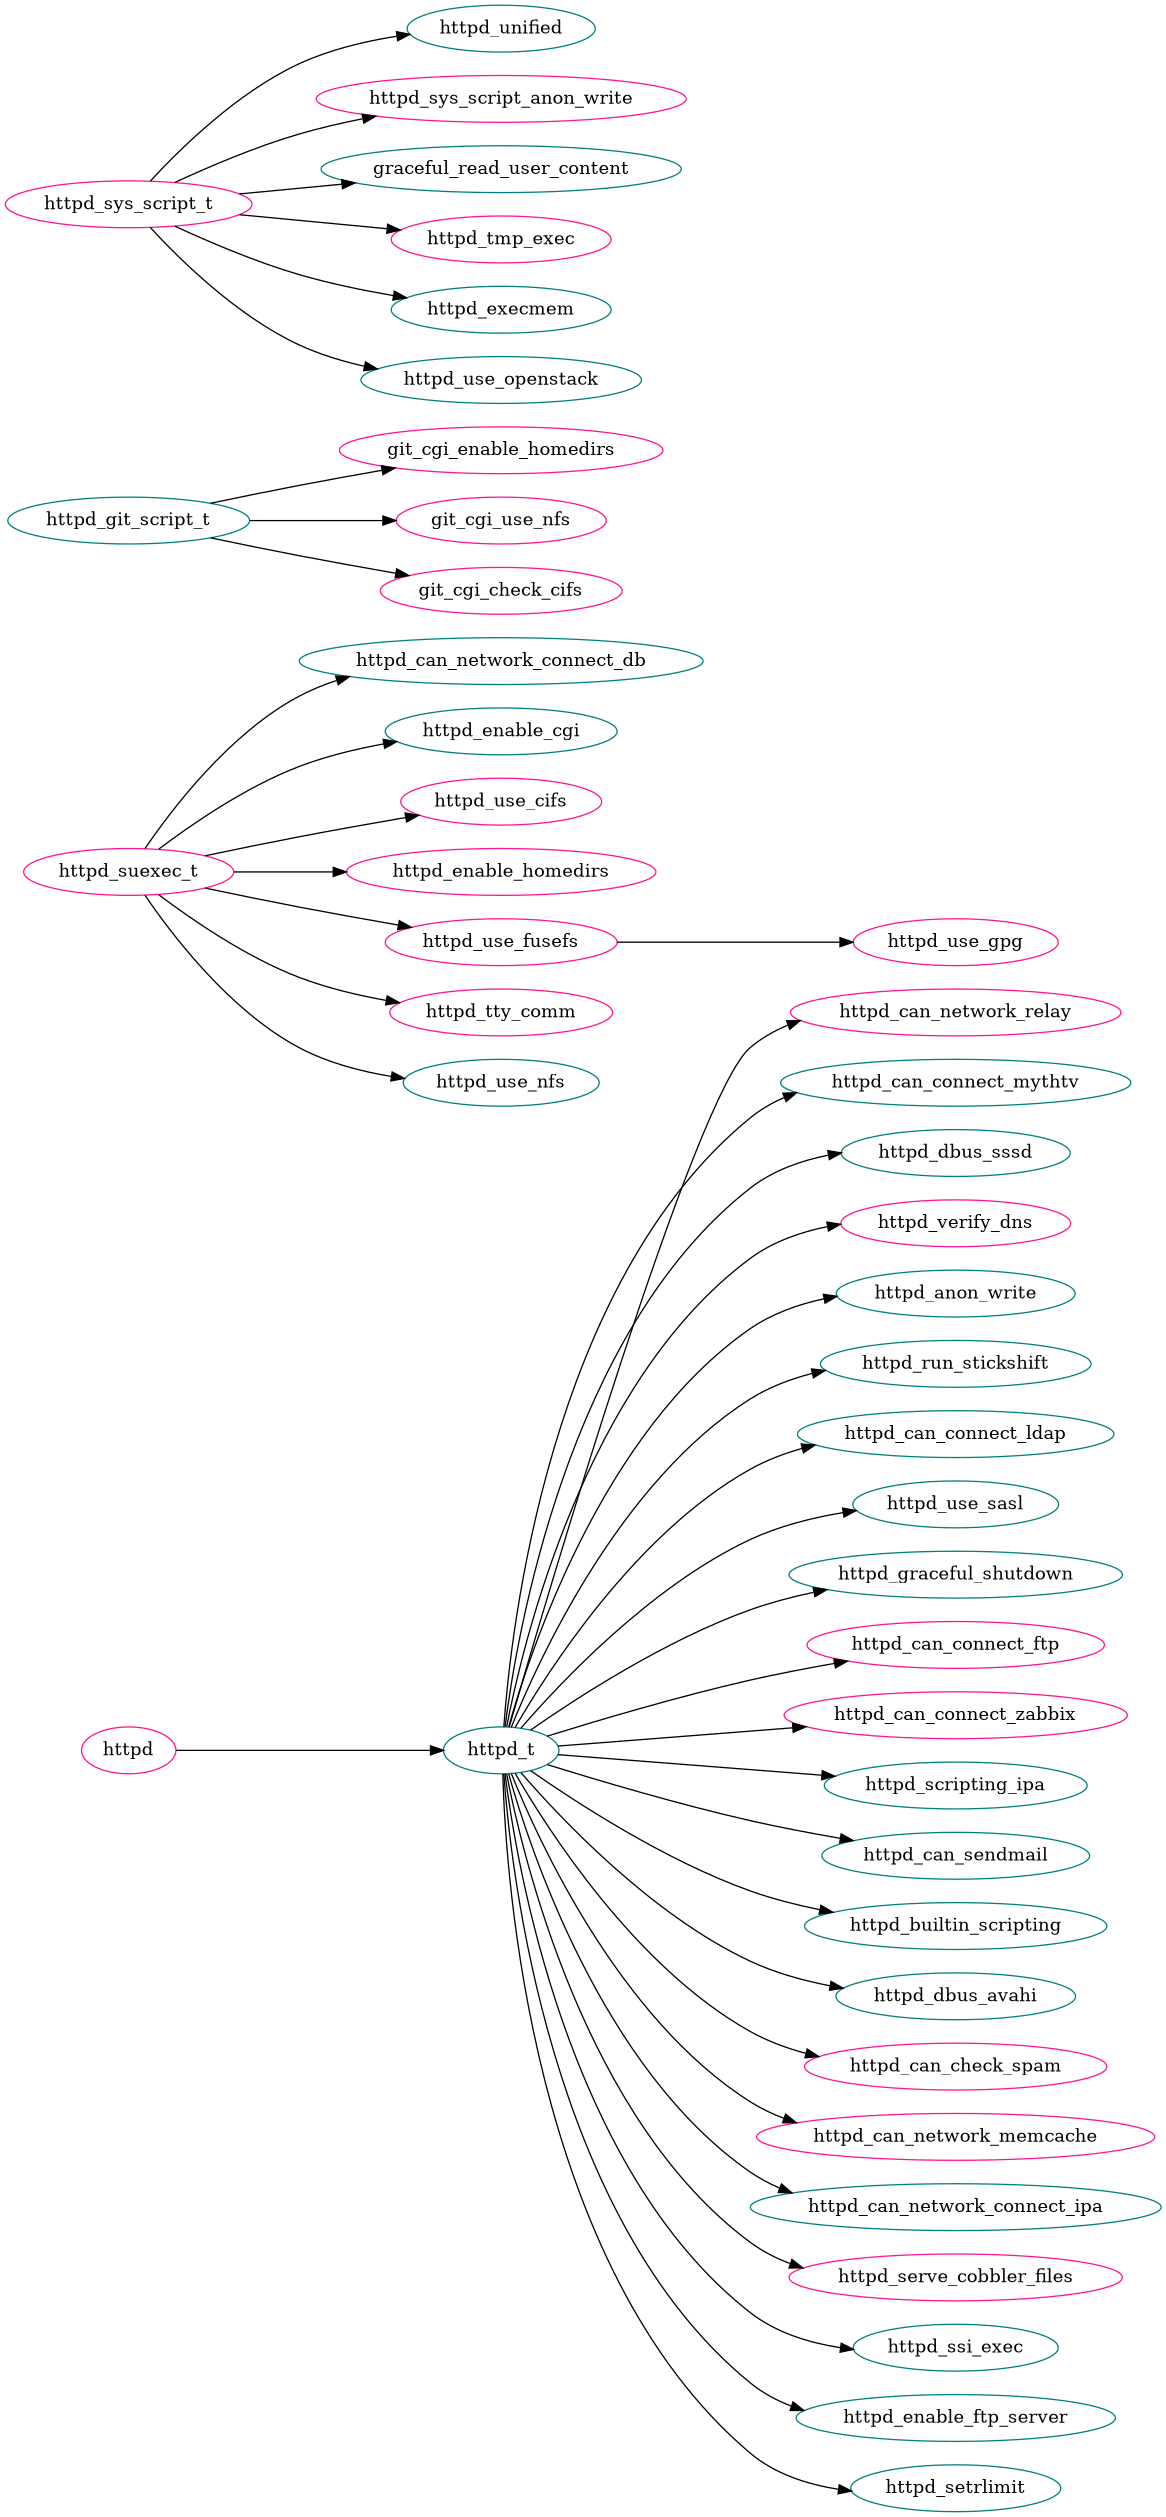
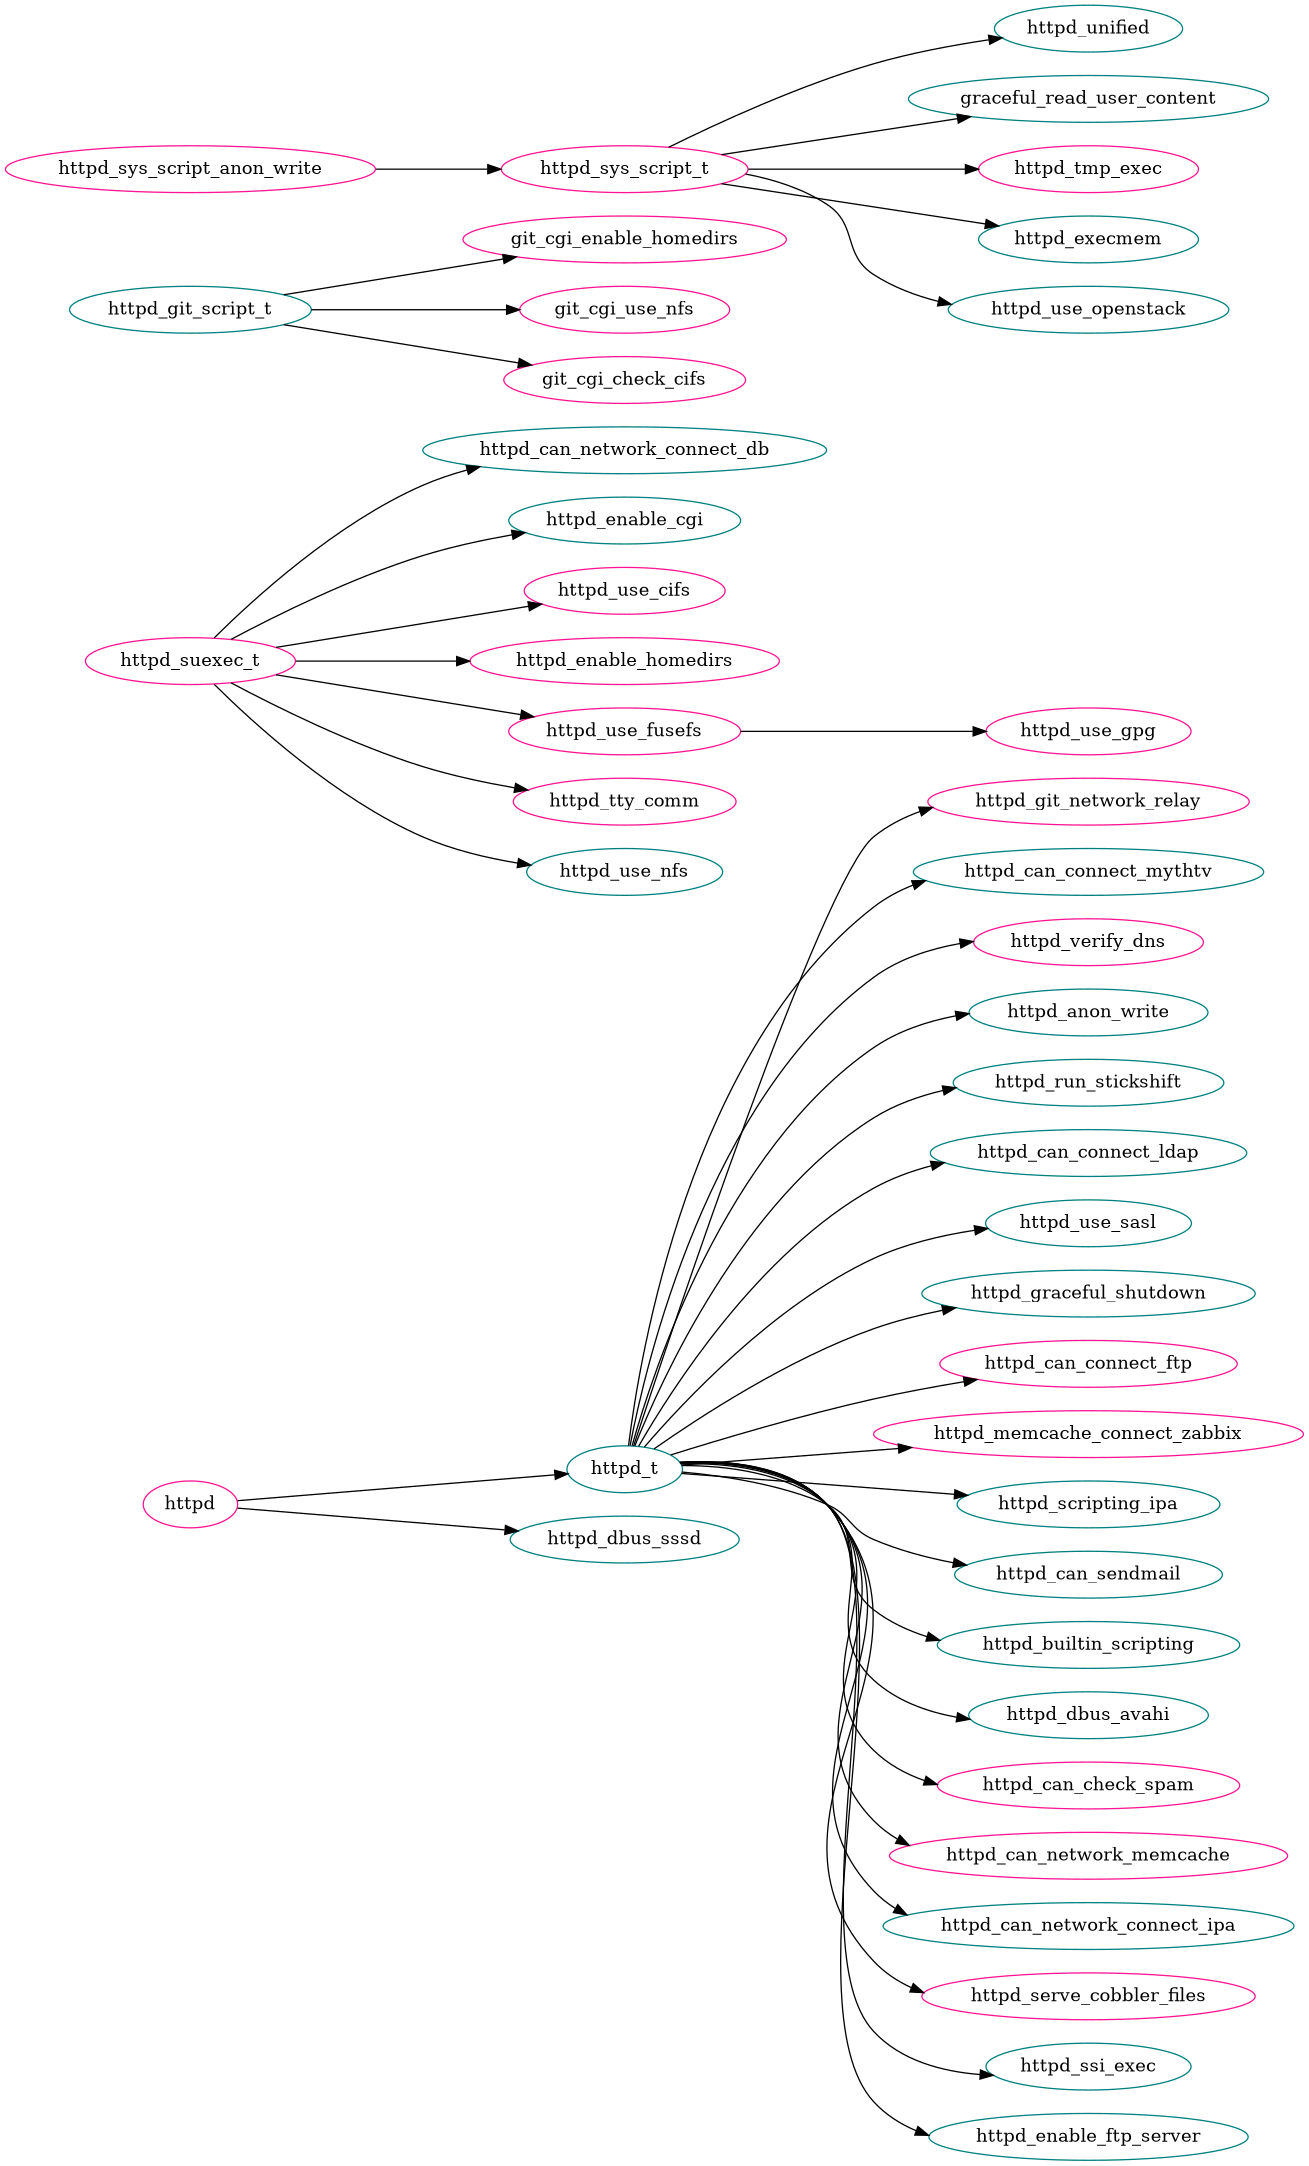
edge "httpd_sys_script_t" -> "httpd_sys_script_anon_write": reversed
node "httpd_can_network_relay": label "httpd_can_network_relay" -> "httpd_git_network_relay"
edge "httpd_t" -> "httpd_dbus_sssd": now "httpd" -> "httpd_dbus_sssd"
node "httpd_can_connect_zabbix": label "httpd_can_connect_zabbix" -> "httpd_memcache_connect_zabbix"
node "httpd_setrlimit": removed
